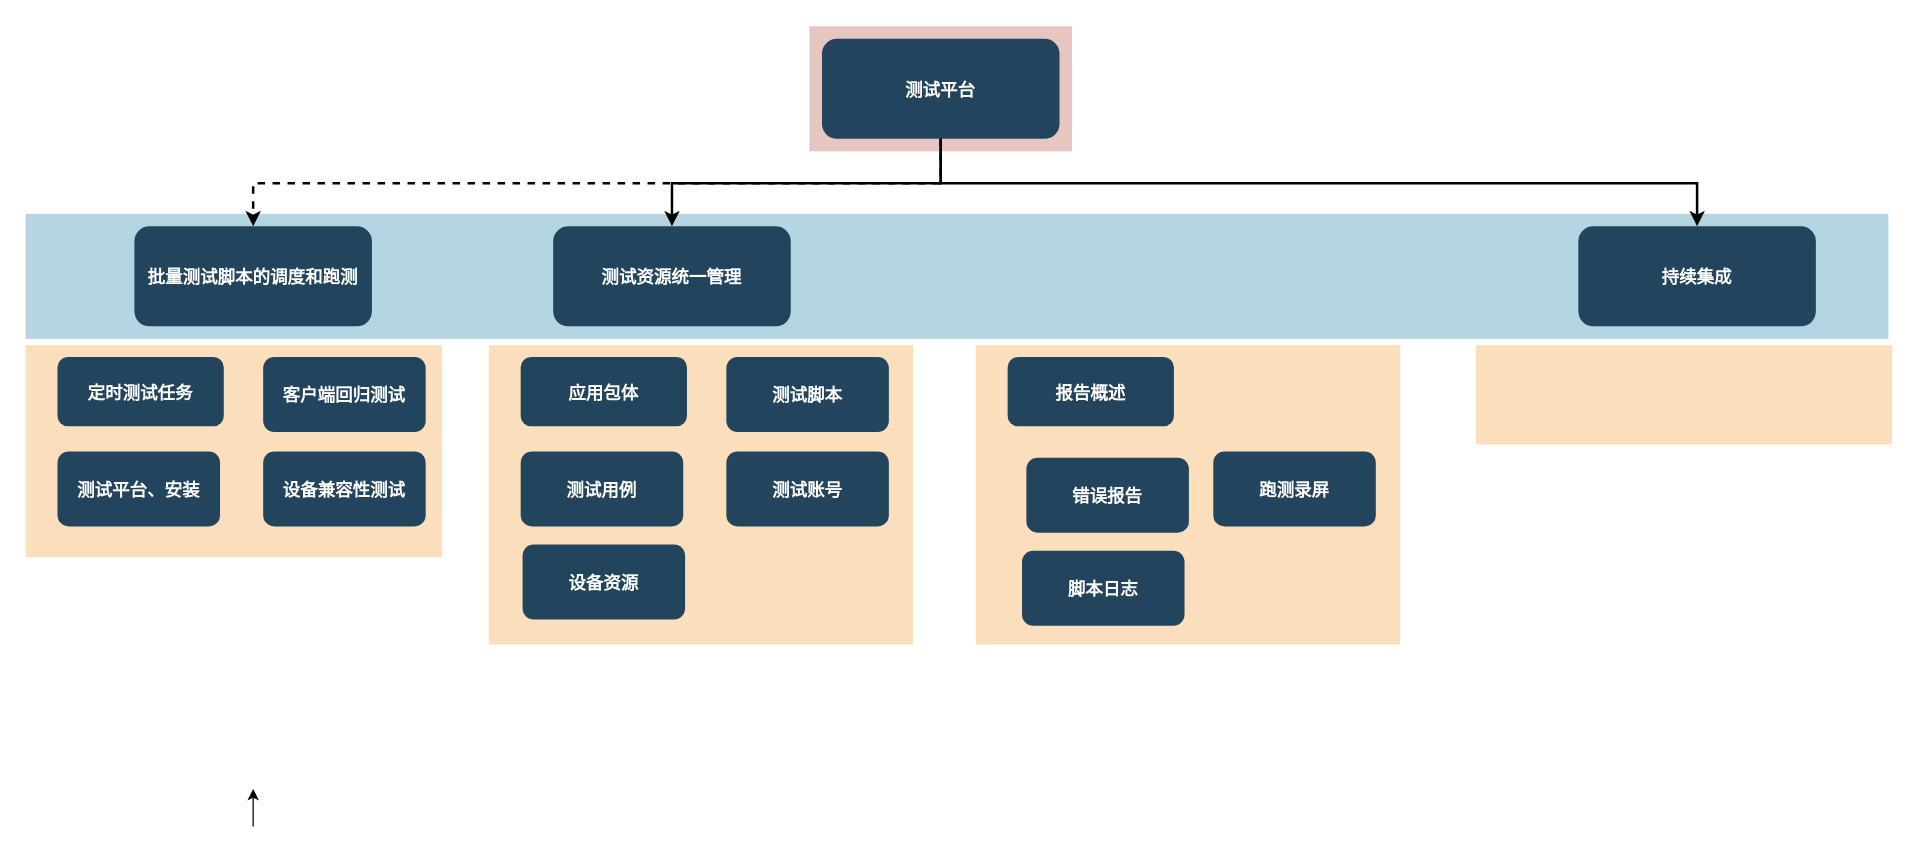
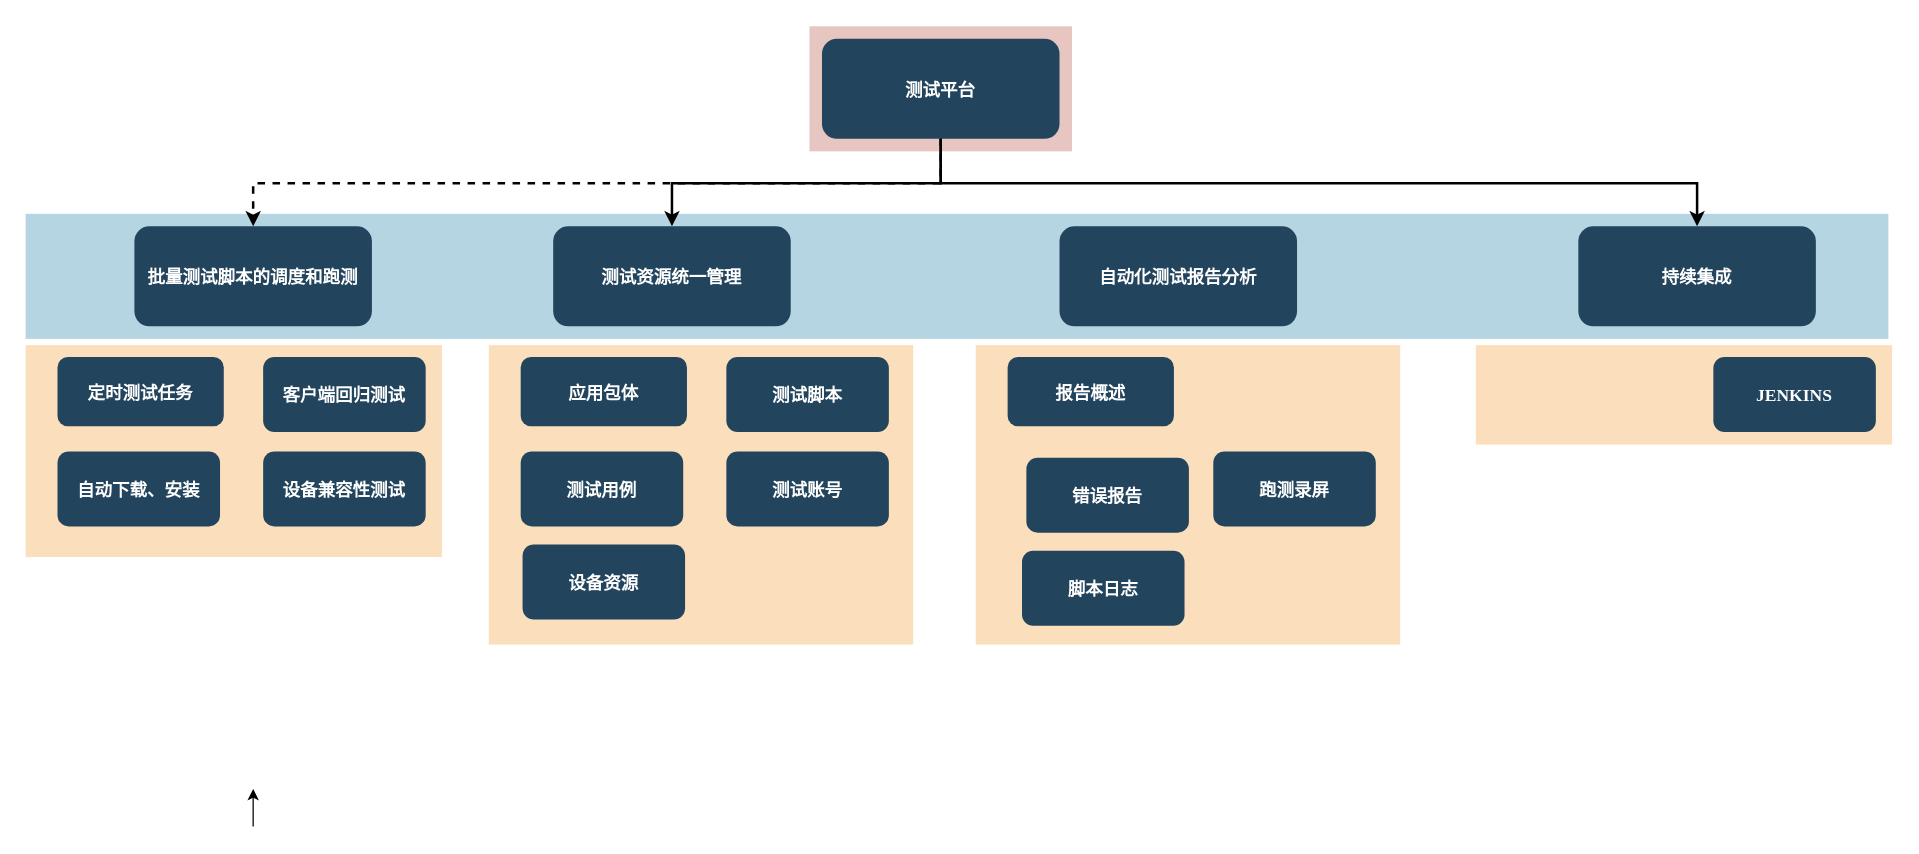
node "自动化测试报告分析": added
node "JENKINS": added
node "测试平台、安装": label "测试平台、安装" -> "自动下载、安装"
